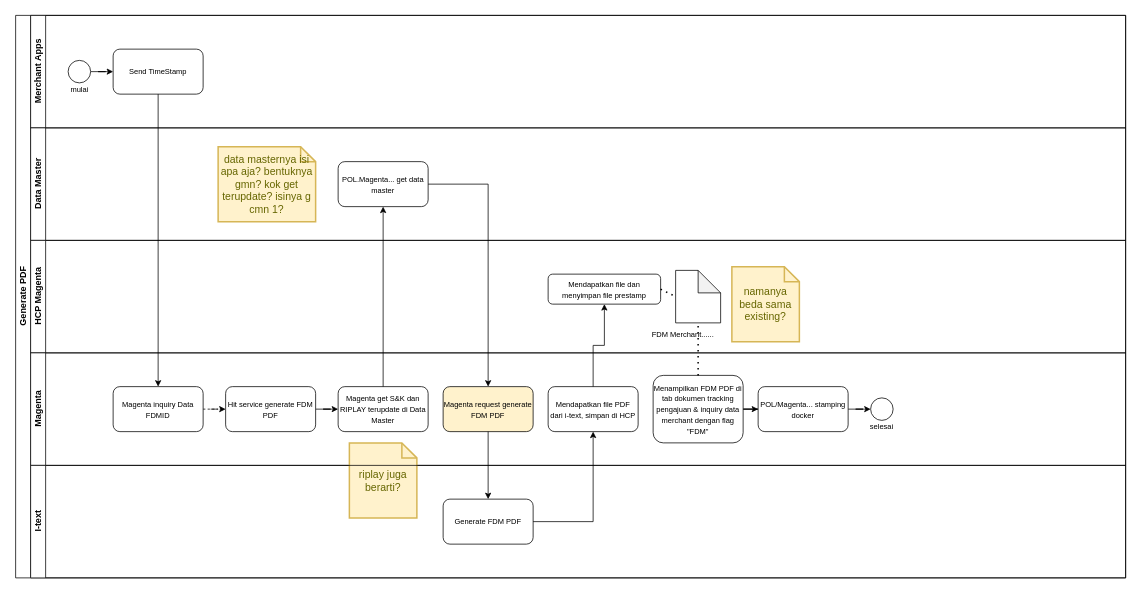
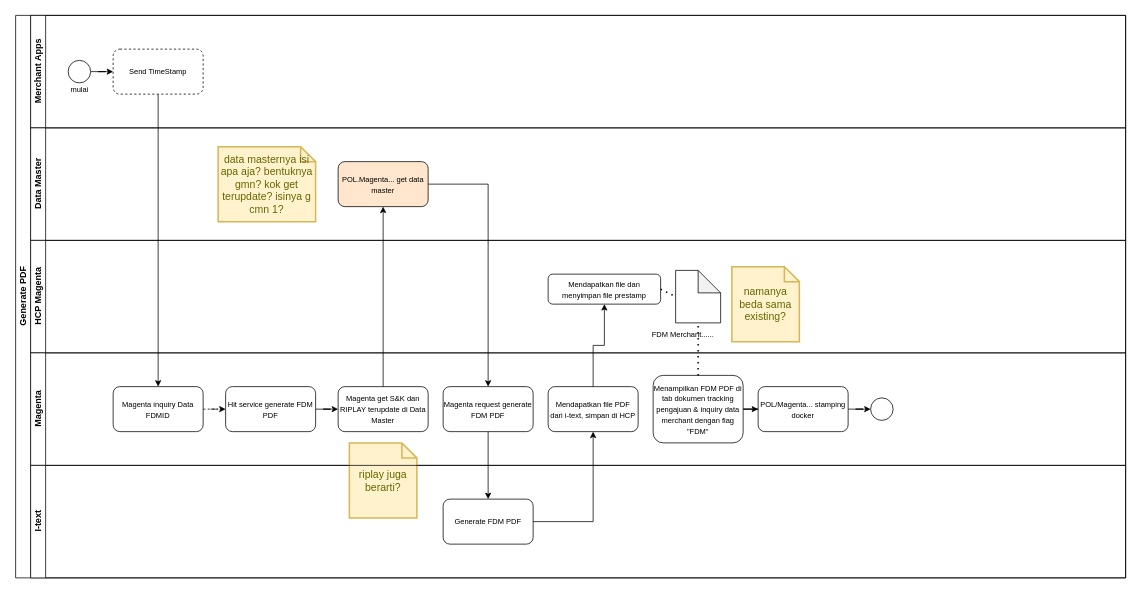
node "Send TimeStamp": style solid -> dashed
node "POL.Magenta... get data master": fillcolor #ffffff -> #ffe6cc
node "Magenta request generate FDM PDF": fillcolor #fff2cc -> #ffffff
node "selesai": removed
